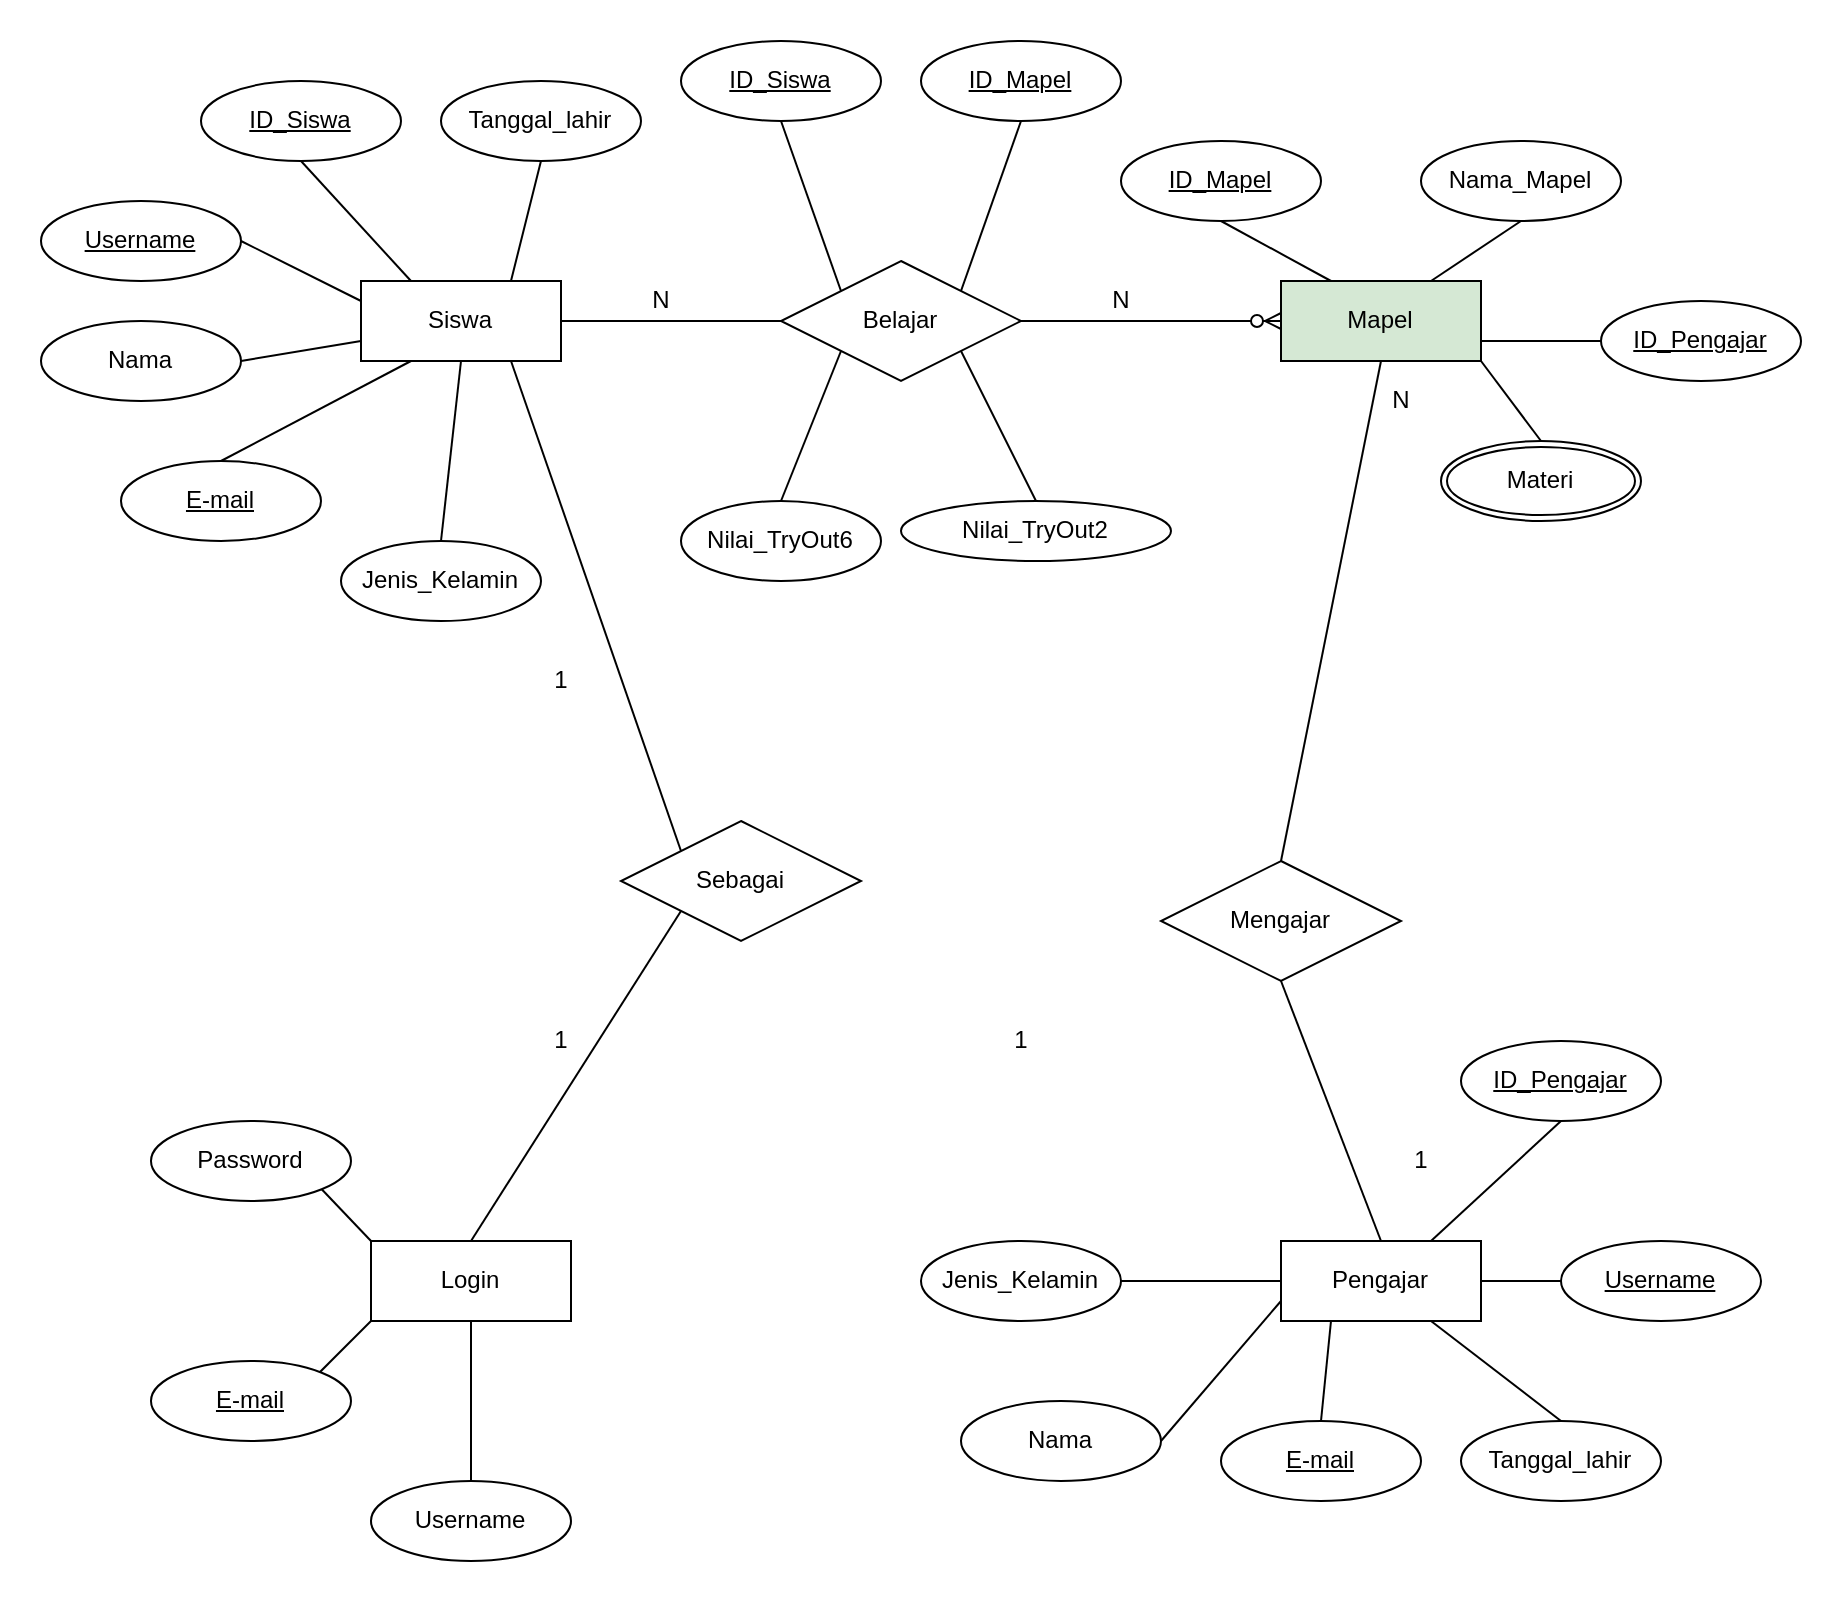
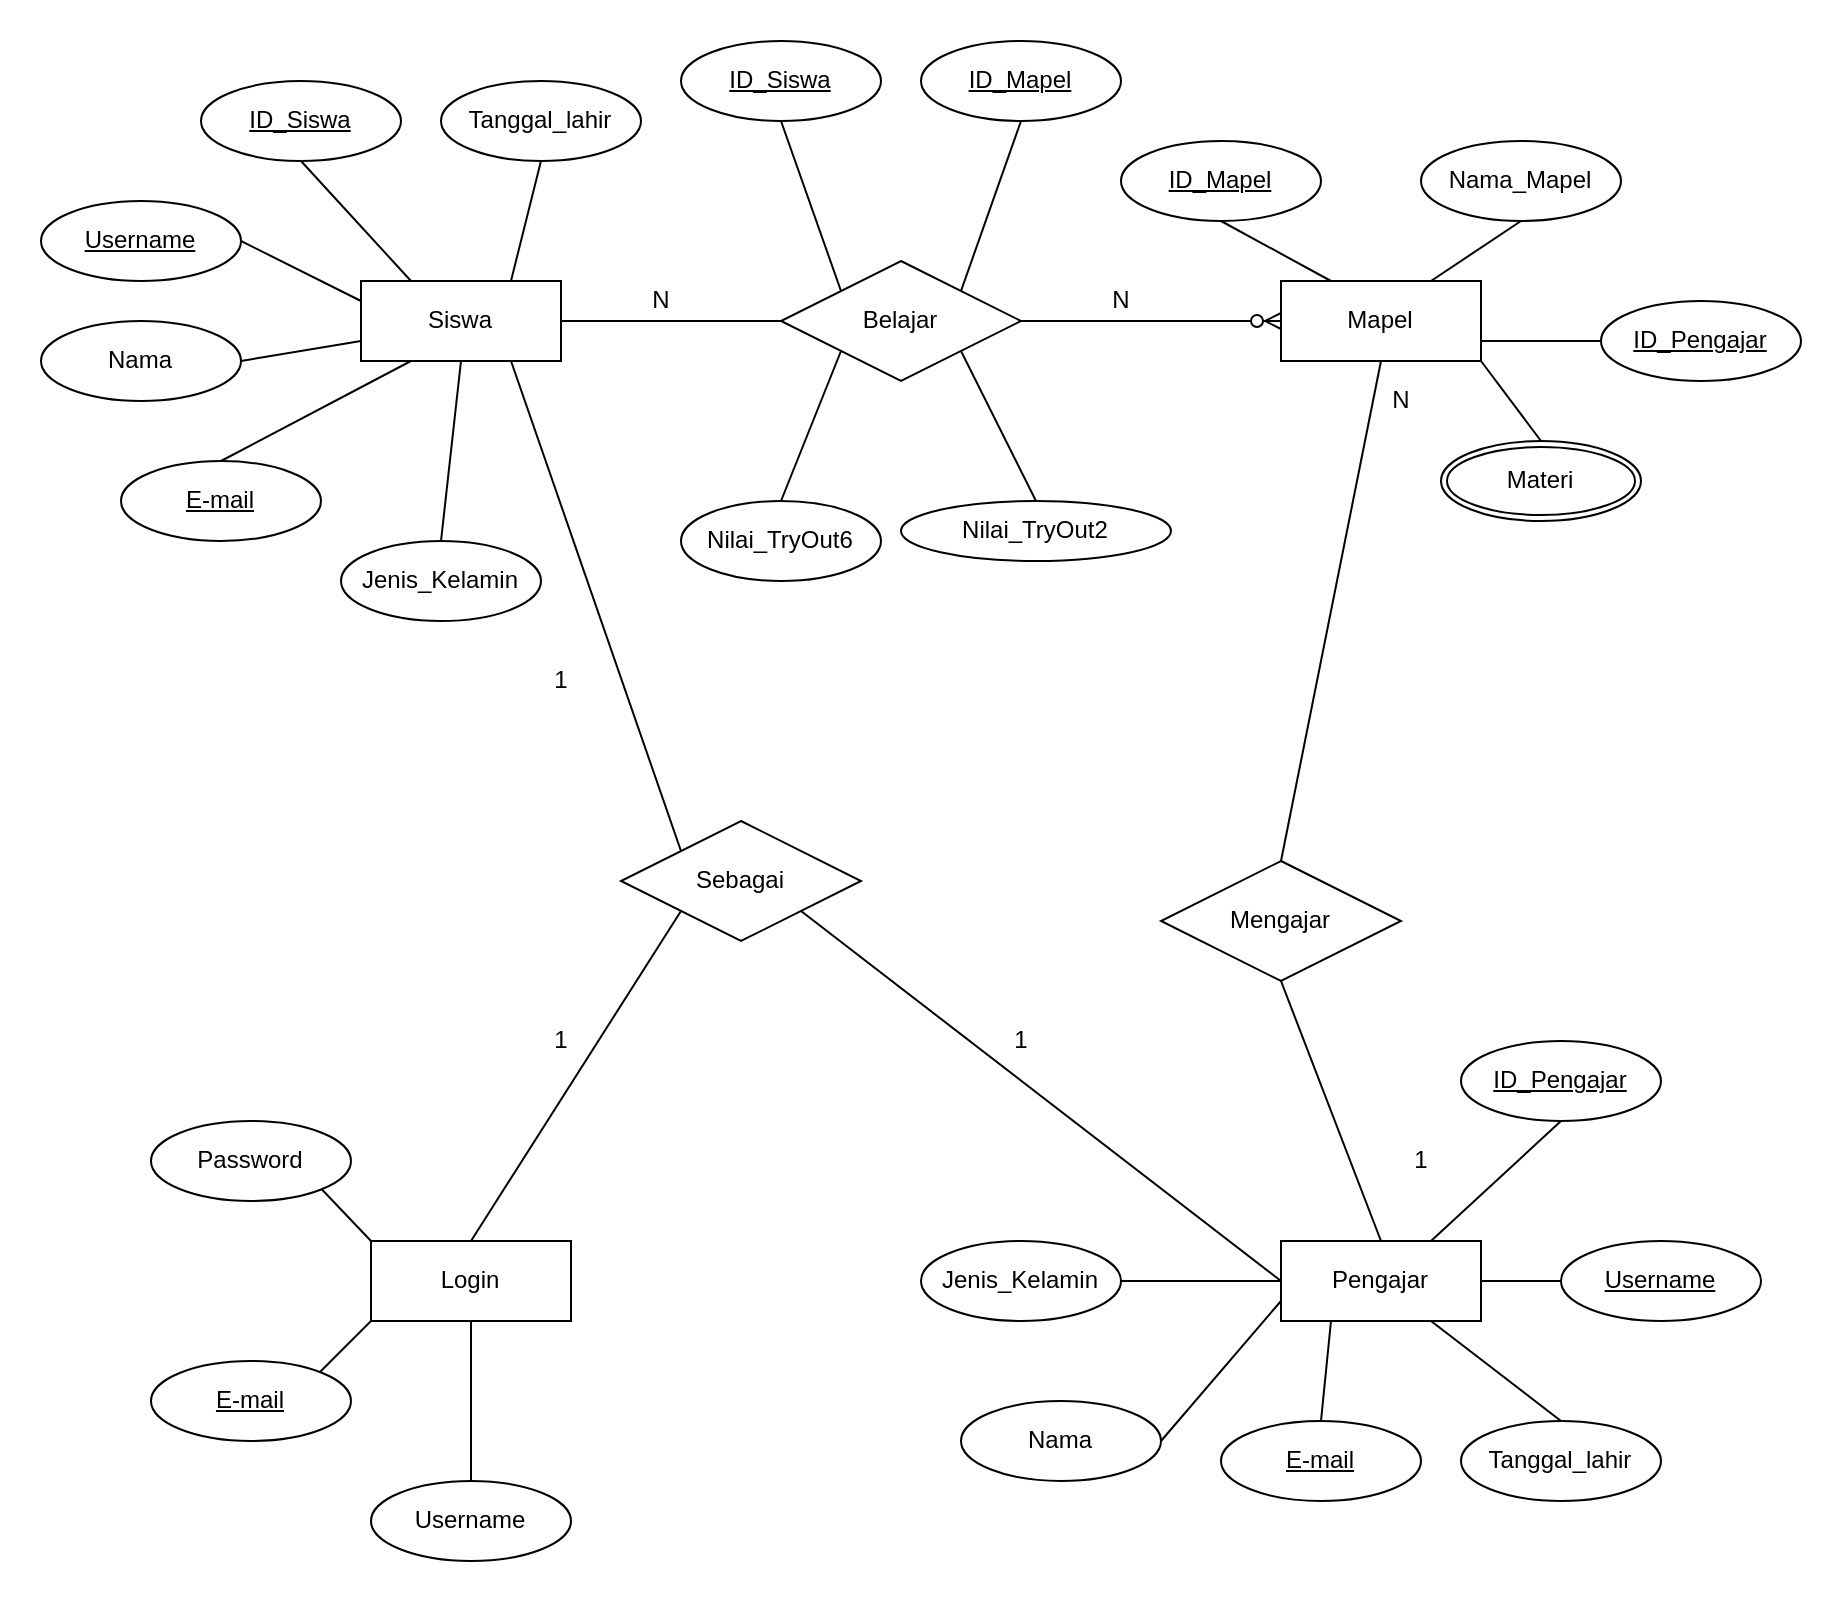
node "Mapel": fillcolor #d5e8d4 -> #ffffff
edge "Sebagai" -- "Pengajar": added
